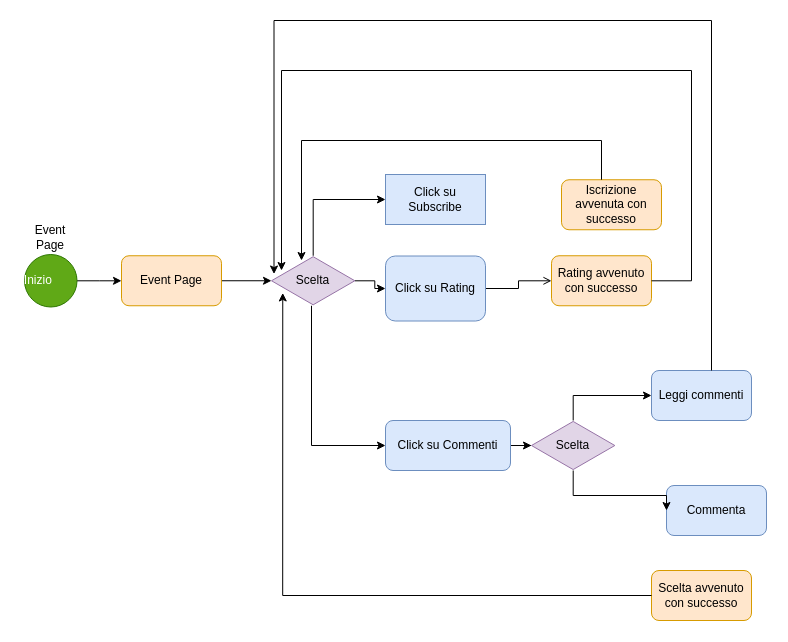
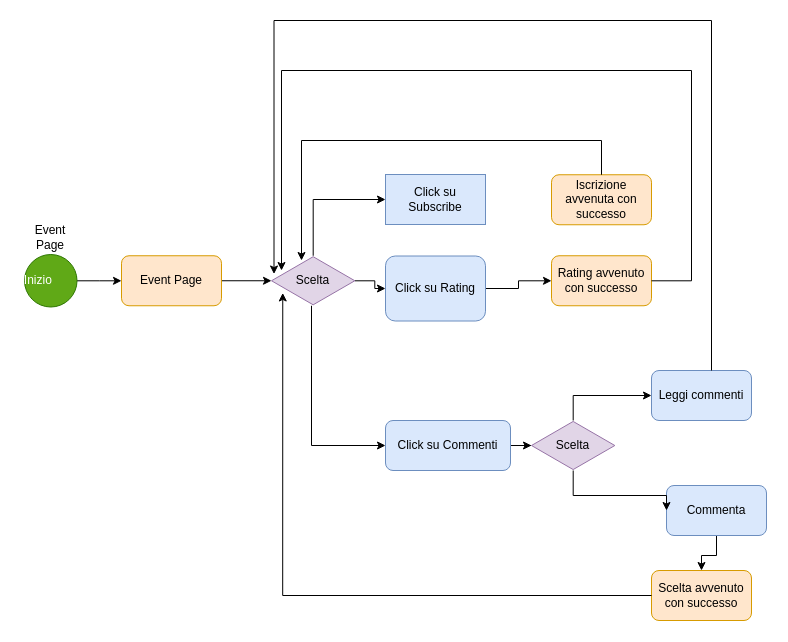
node "Iscrizione avvenuta con successo": moved (612, 205) -> (602, 200)
edge "Click su Rating" -> "Rating avvenuto con successo": arrowhead open -> classic
edge "Commenta" -> "Scelta avvenuto con successo": added
